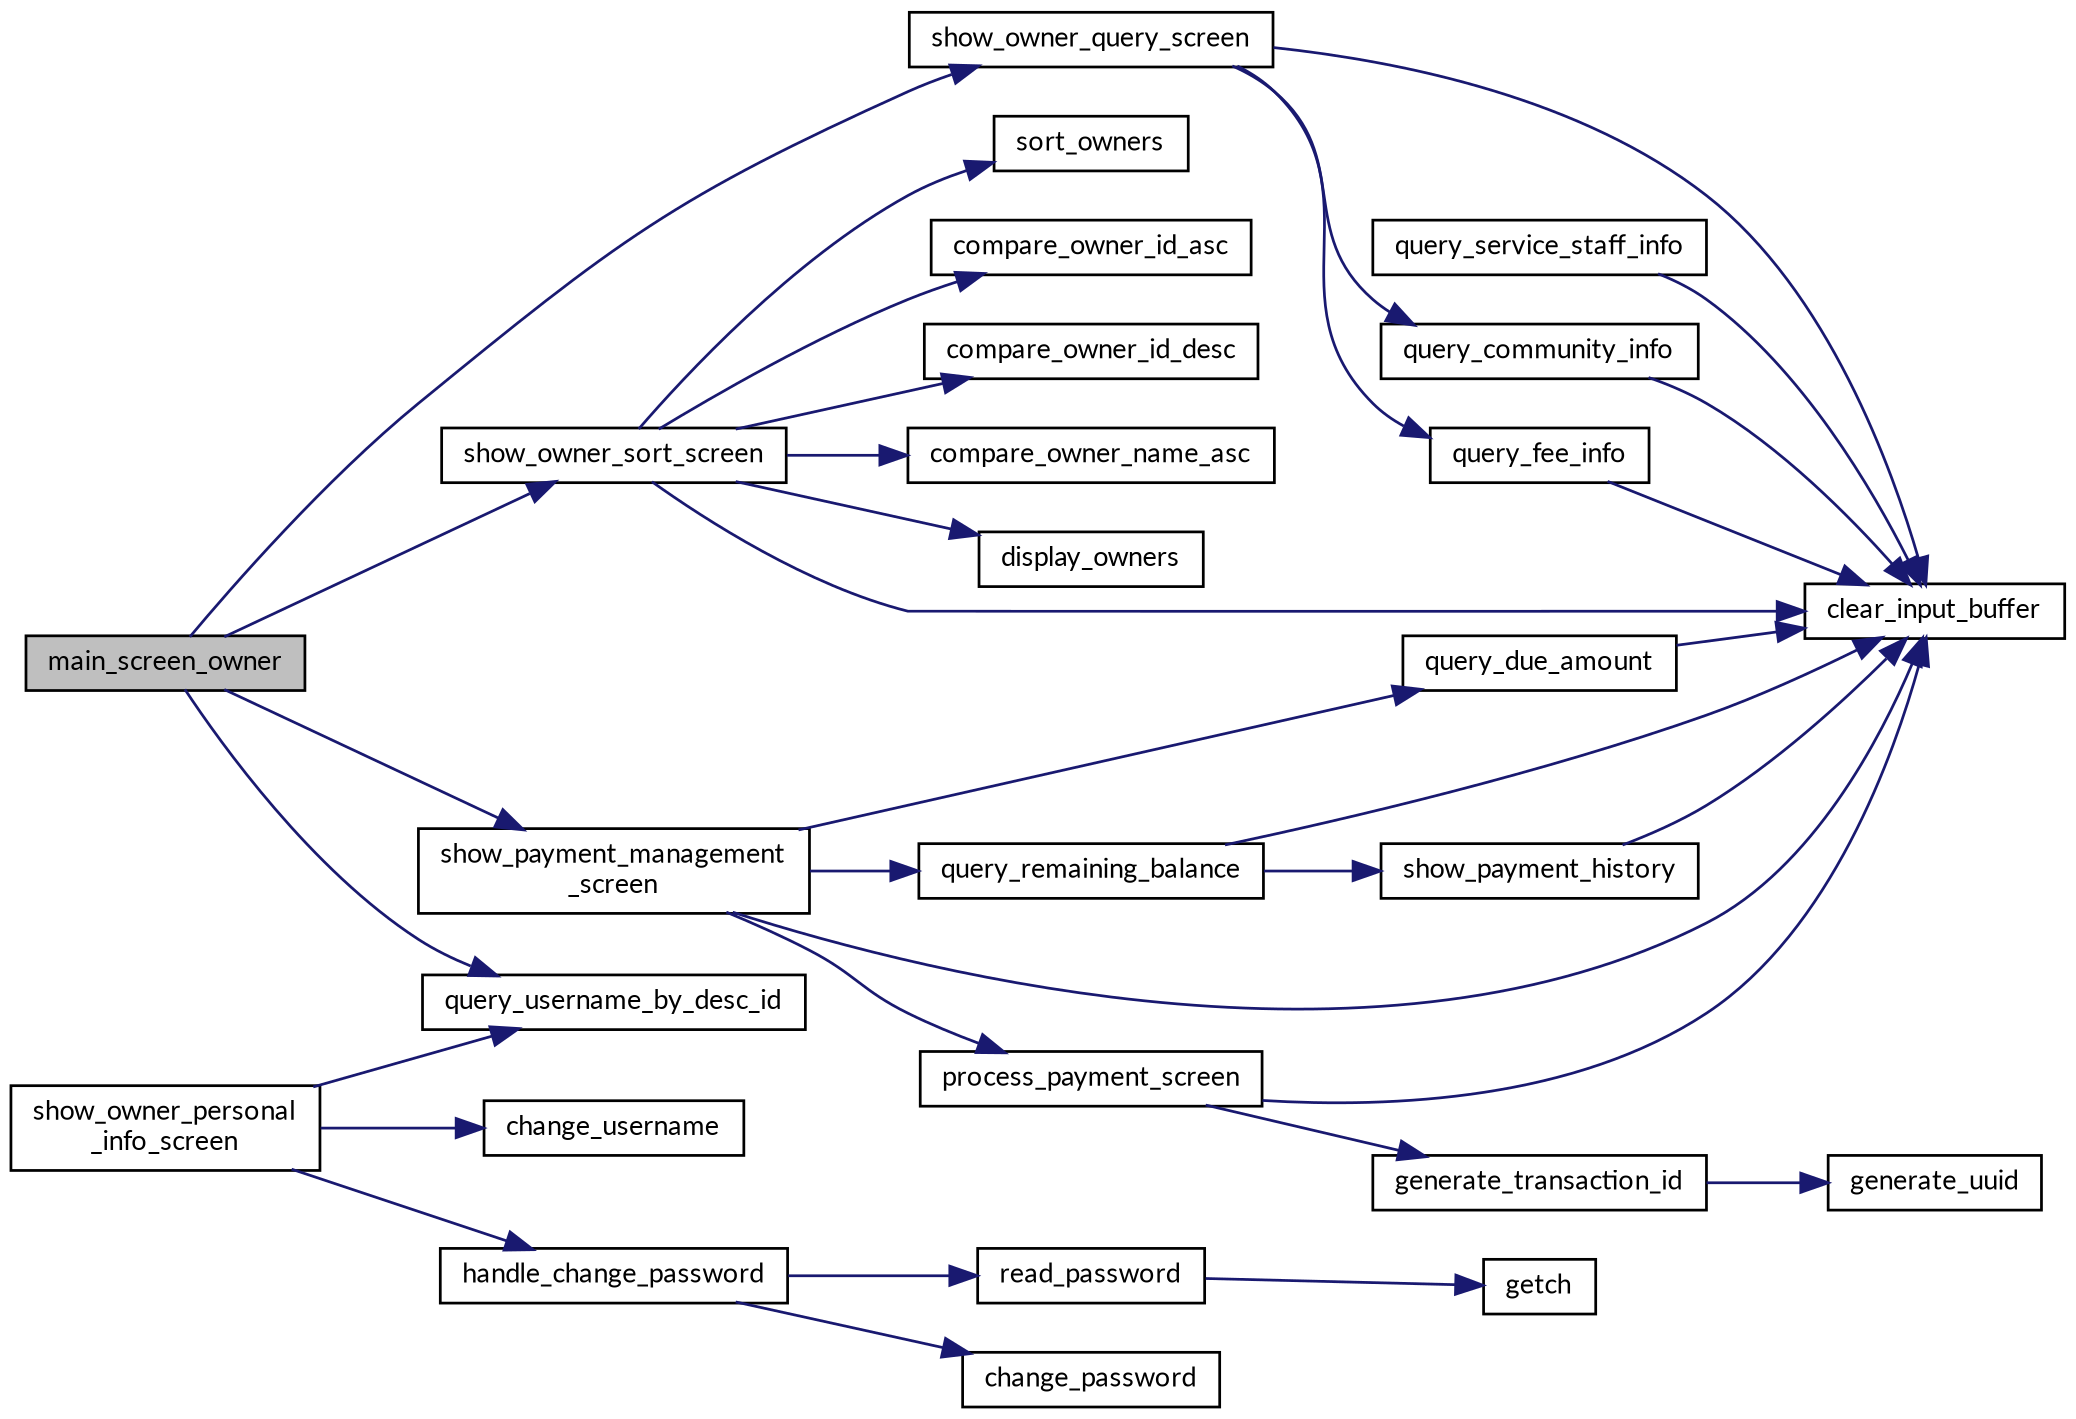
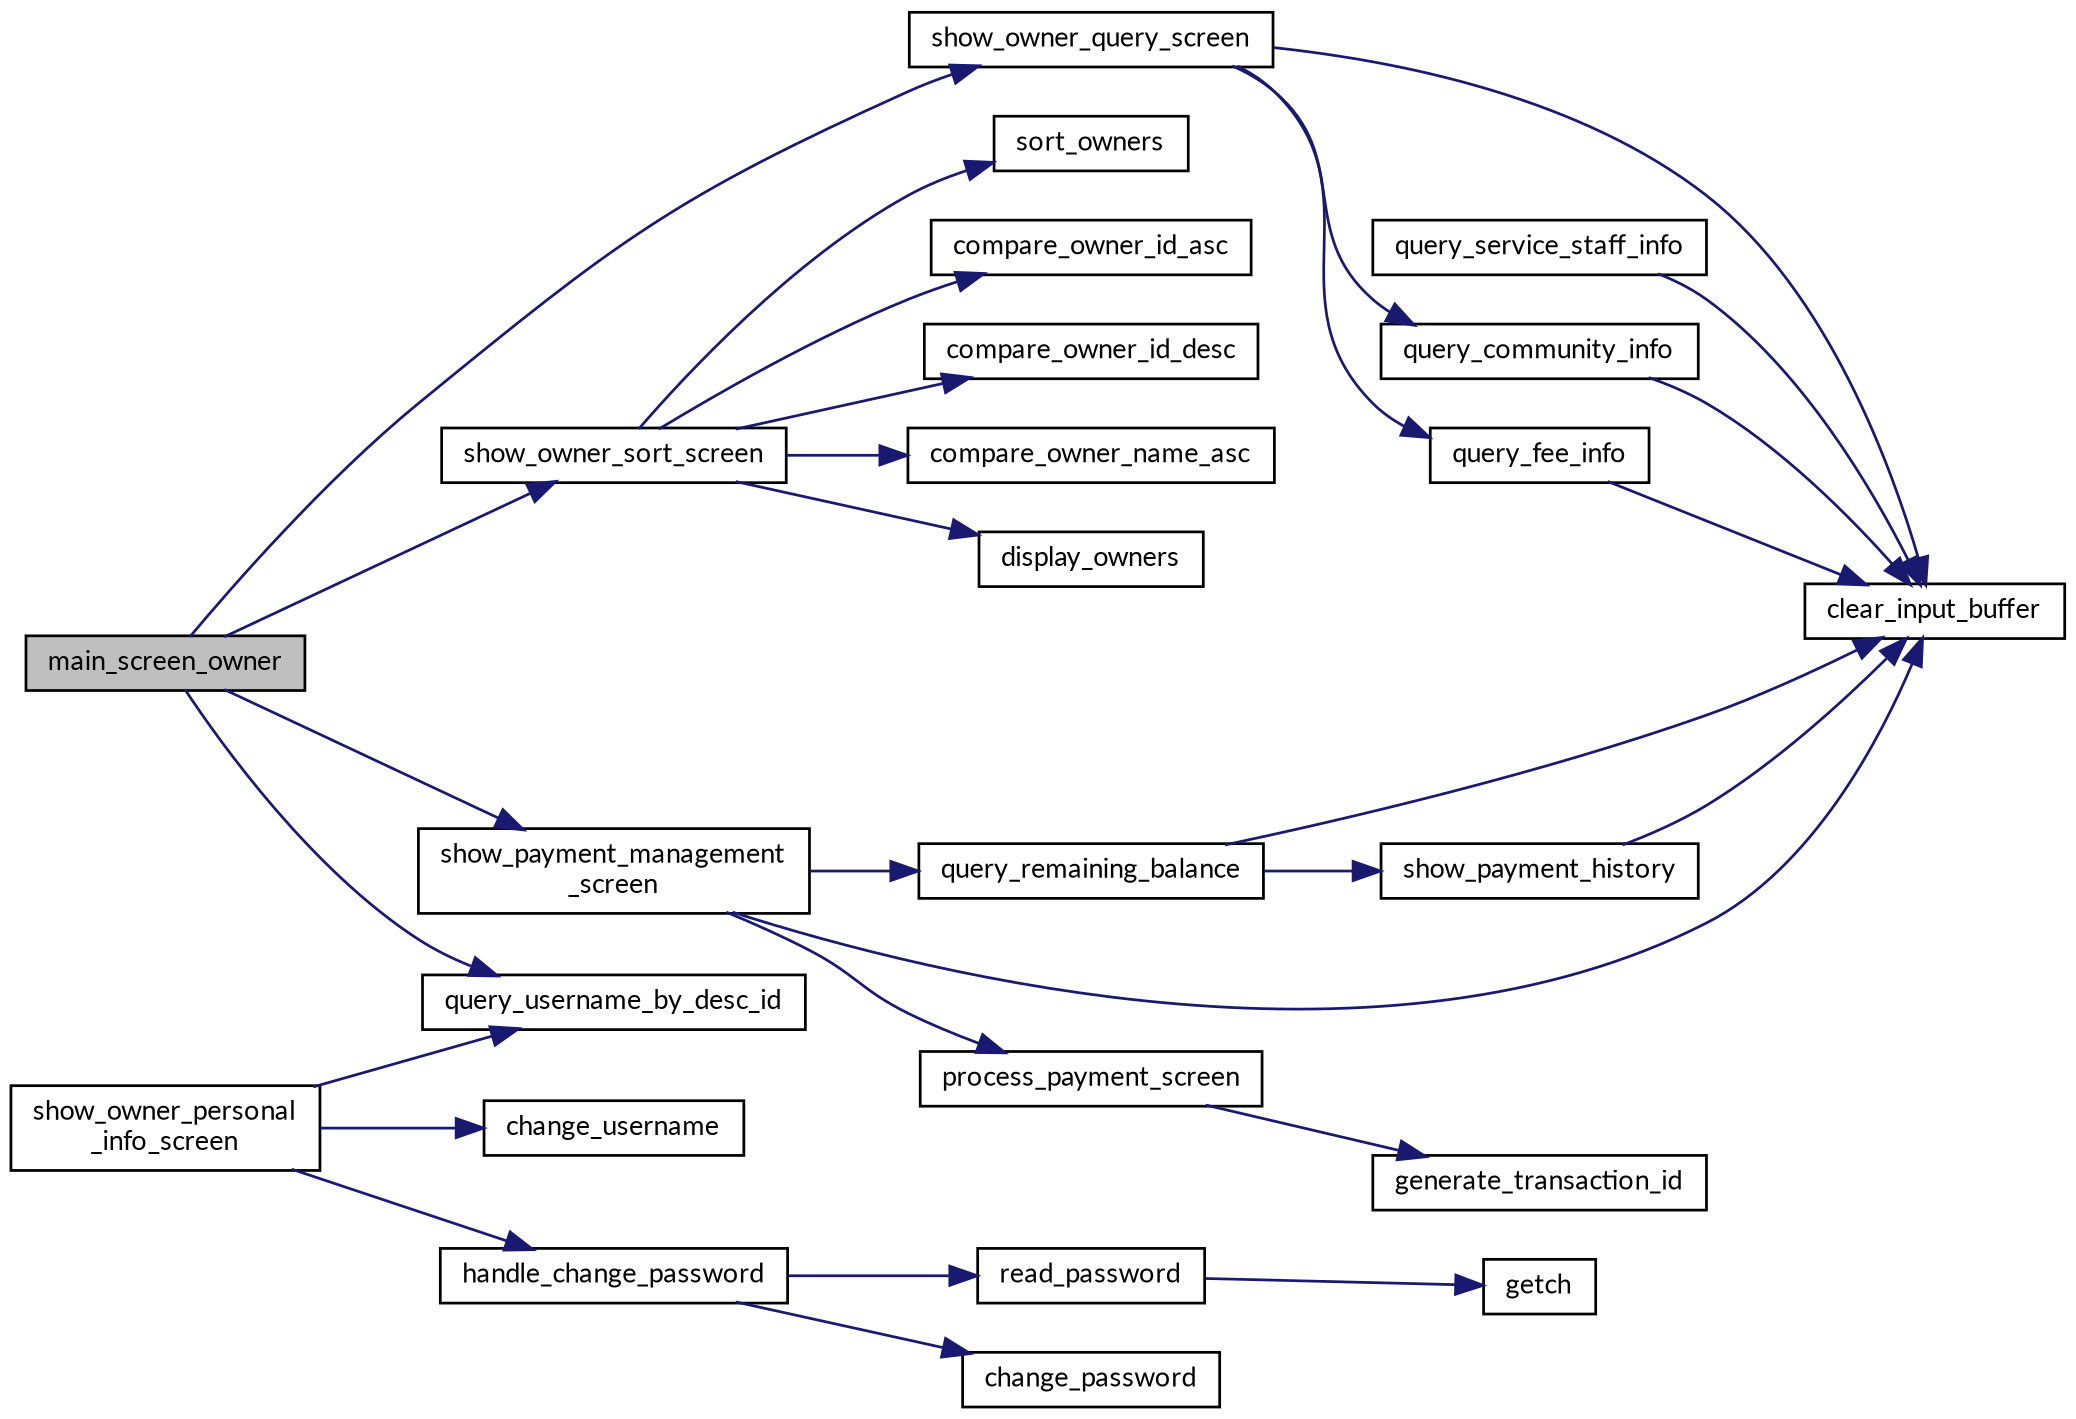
edge "show_owner_sort_screen" -> "clear_input_buffer": removed
node "query_due_amount": removed
edge "process_payment_screen" -> "clear_input_buffer": removed
node "generate_uuid": removed
